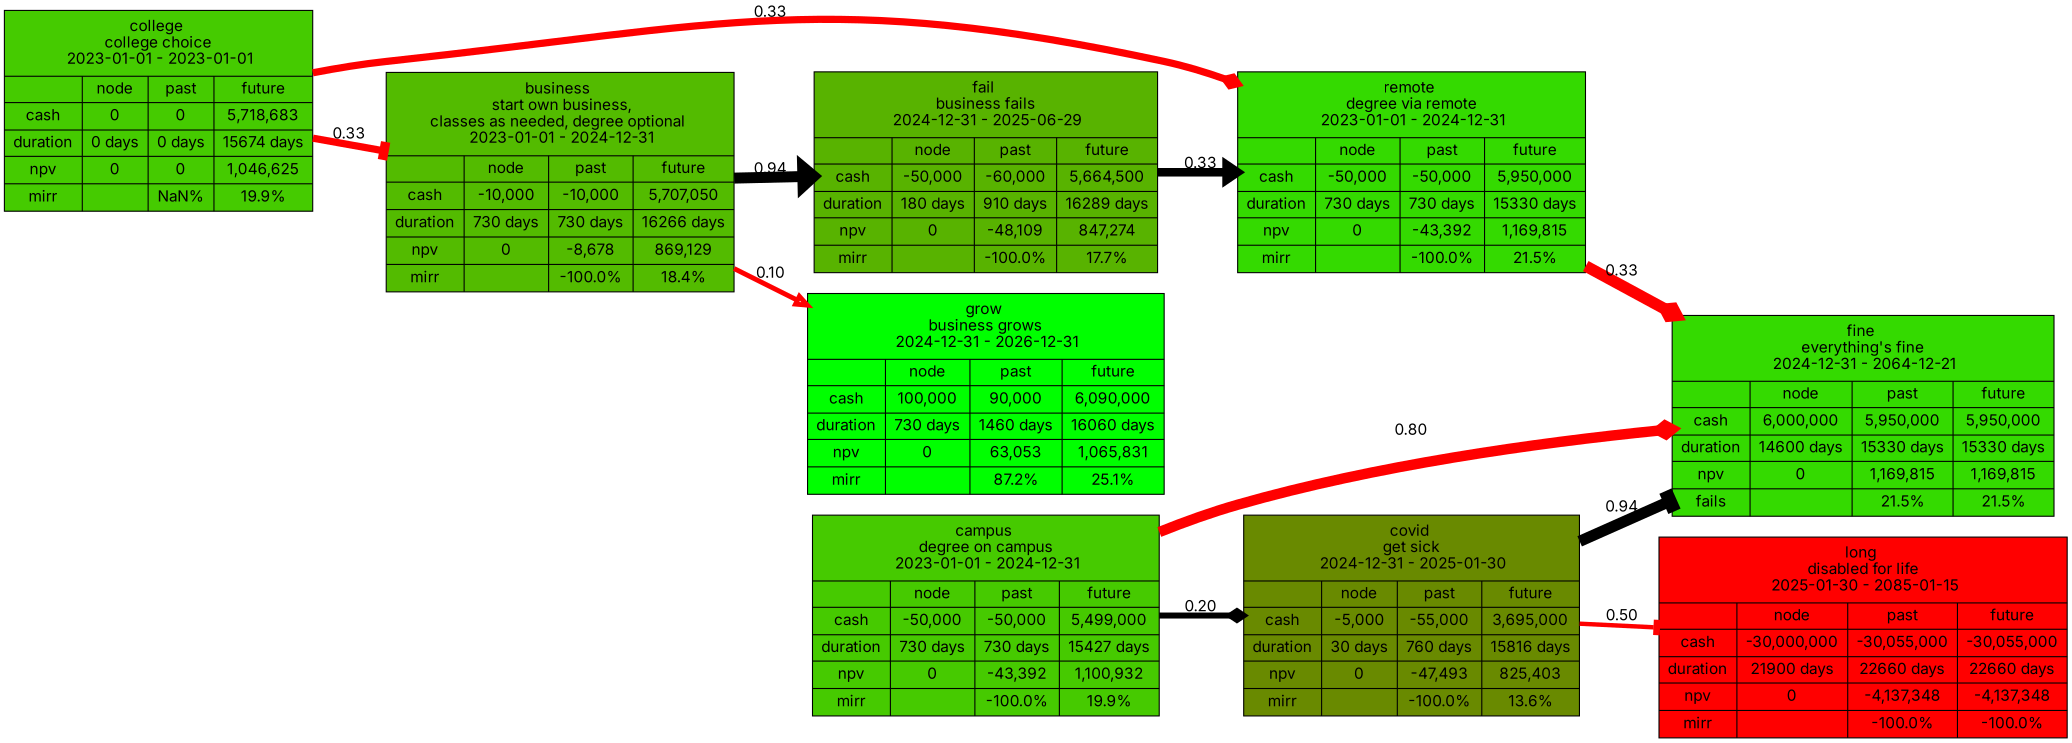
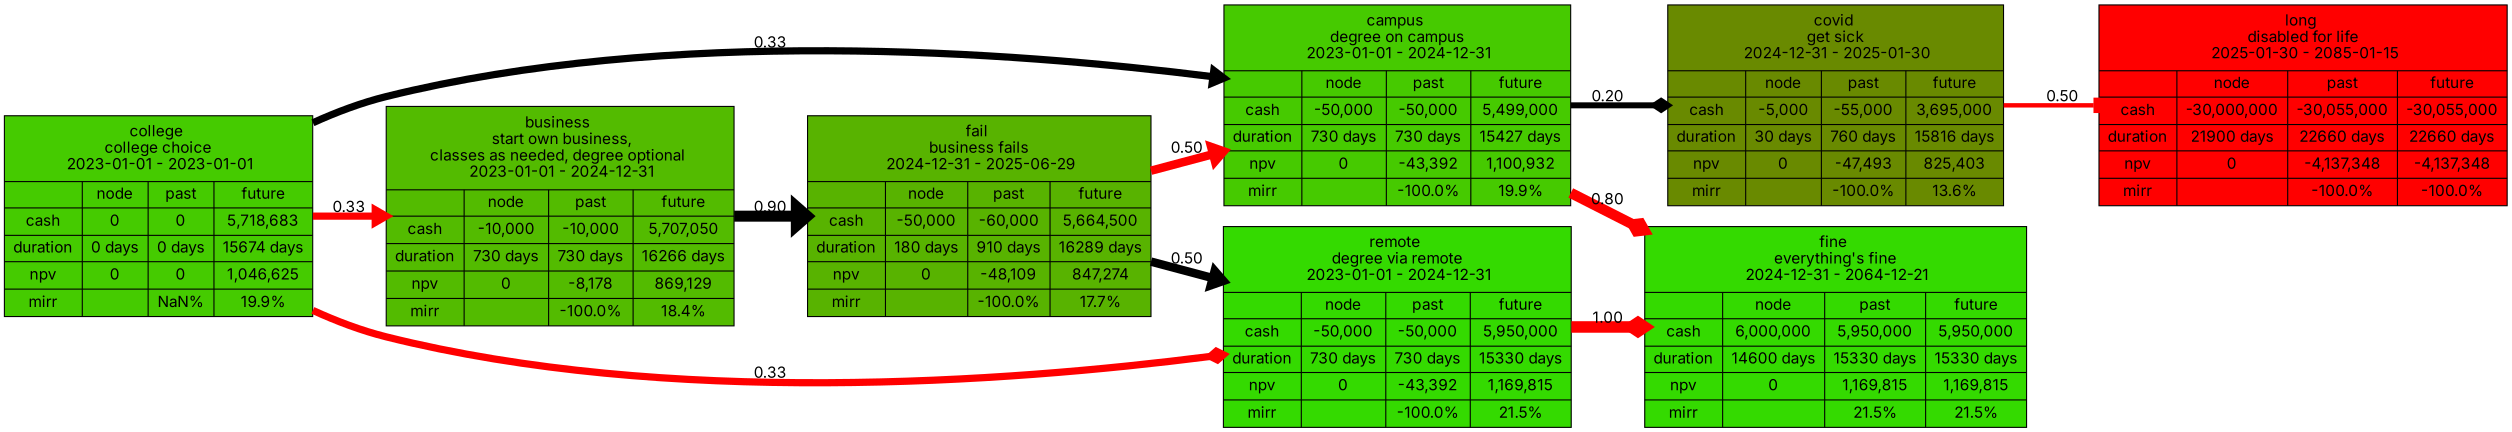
edge "college" -> "campus": added, label "0.33"
edge "college" -> "business": arrowhead tee -> onormal
edge "fail" -> "campus": added, label "0.50"
edge "fail" -> "remote": label "0.33" -> "0.50"
edge "business" -> "fail": label "0.94" -> "0.90"
node "business": text "-8,678" -> "-8,178"
edge "remote" -> "fine": label "0.33" -> "1.00"
node "grow": removed
node "fine": text "fails" -> "mirr"
edge "covid" -> "fine": removed, label "0.94"
